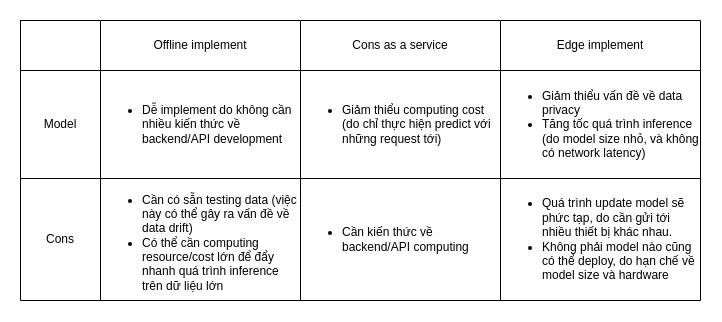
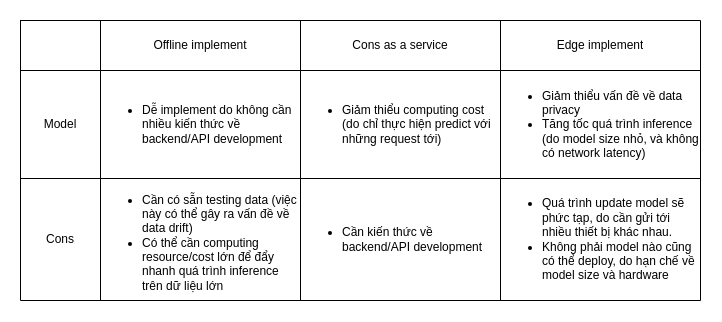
node "Cần kiến thức về backend/API computing": label "Cần kiến thức về backend/API computing" -> "Cần kiến thức về backend/API development"
